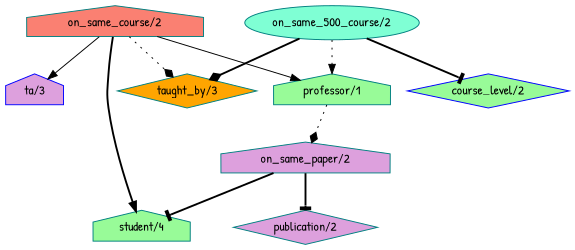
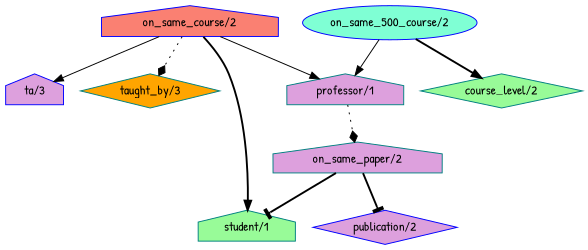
node "on_same_course/2": color teal -> blue
node "on_same_500_course/2": color teal -> blue
edge "on_same_500_course/2" -> "professor/1": style dotted -> solid
edge "on_same_500_course/2" -> "taught_by/3": removed
edge "on_same_500_course/2" -> "course_level/2": arrowhead tee -> normal
node "professor/1": fillcolor palegreen -> plum
node "course_level/2": color blue -> teal
node "student/4": label "student/4" -> "student/1"
node "publication/2": color teal -> blue
